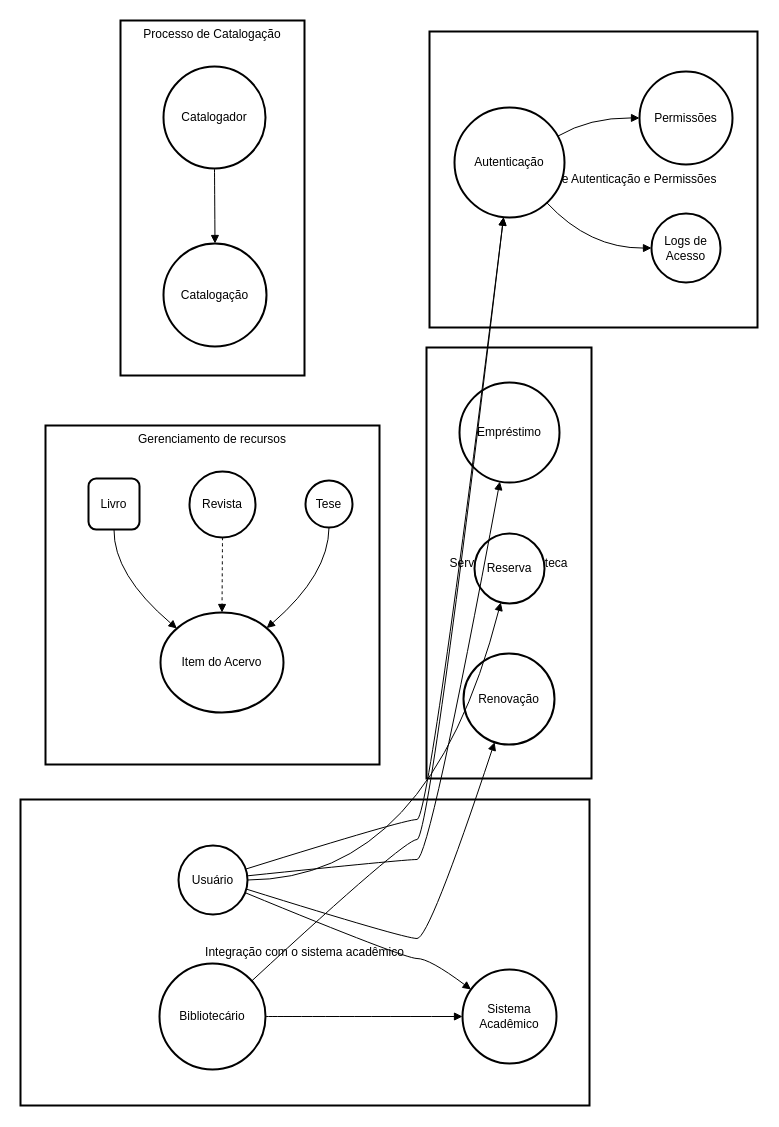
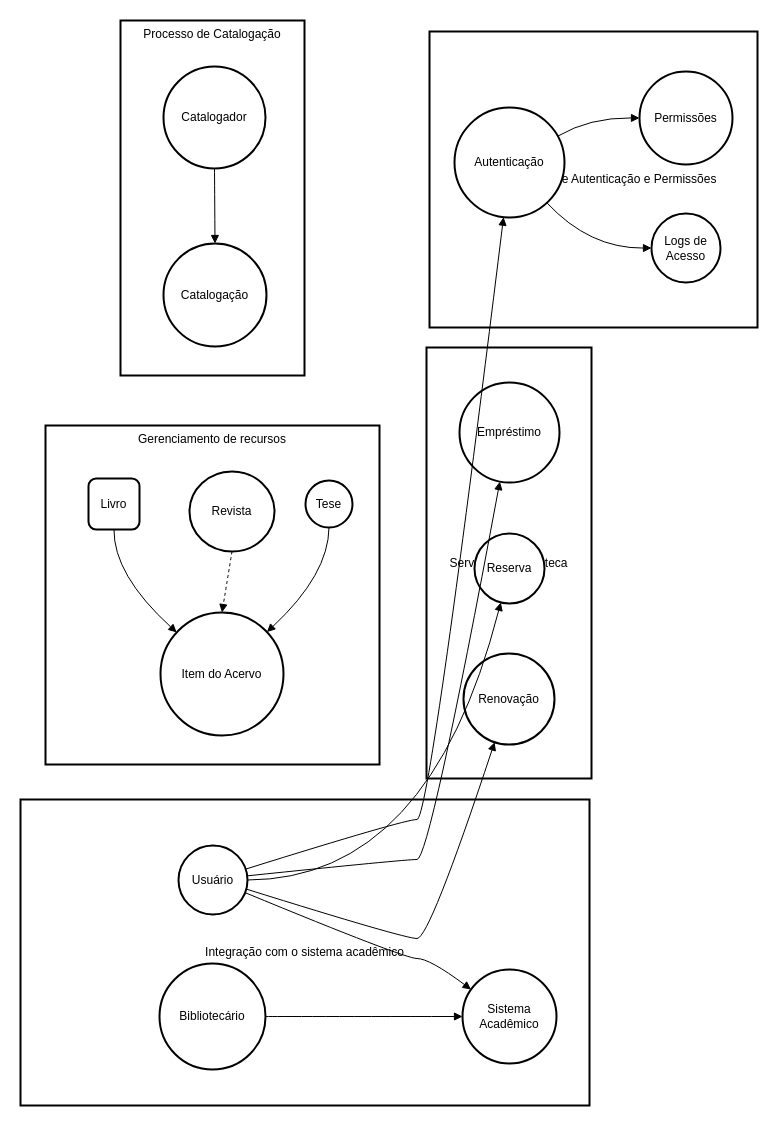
node "Revista": size 66x66 -> 85x80
edge "Bibliotecário" -> "Autenticação": removed
node "Item do Acervo": size 123x100 -> 123x123
